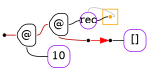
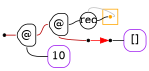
node "rec": color purple -> #000000
